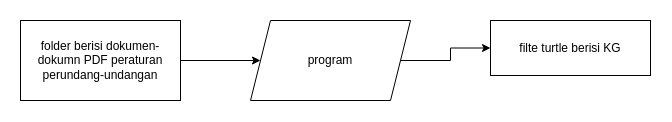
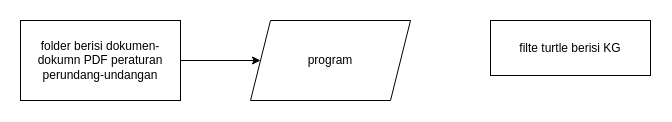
edge "program" -> "filte turtle berisi KG": removed
